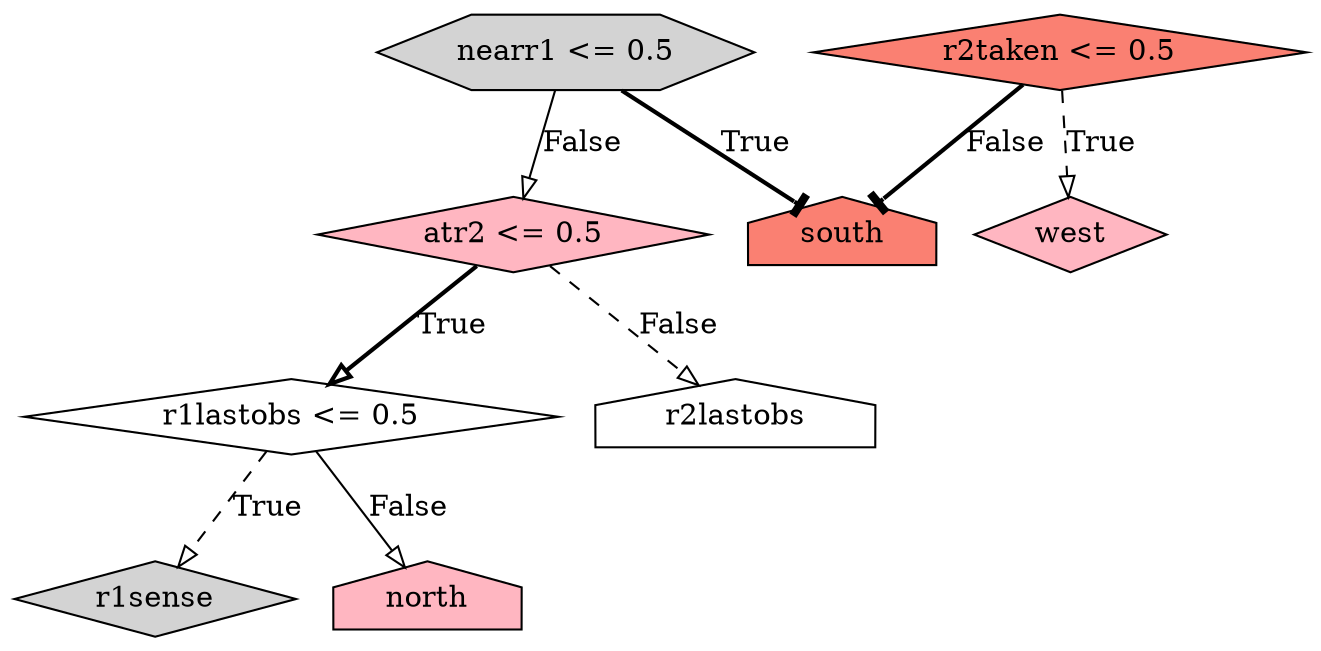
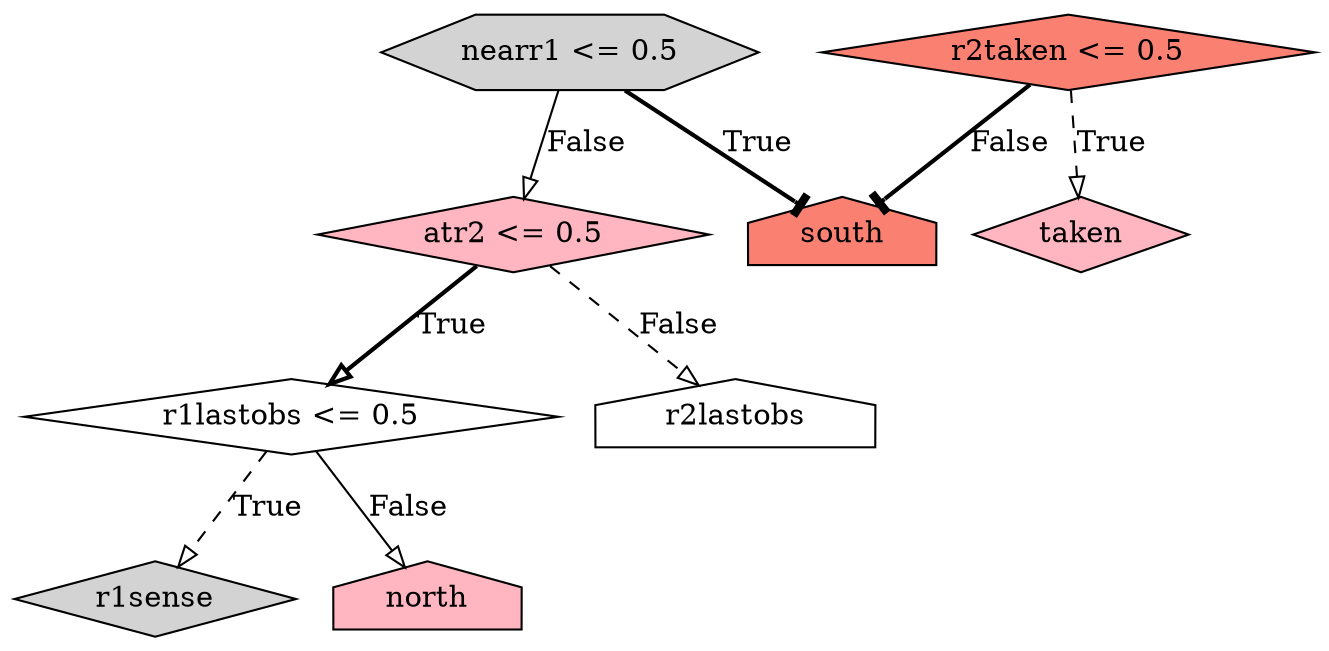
node "west": label "west" -> "taken"
